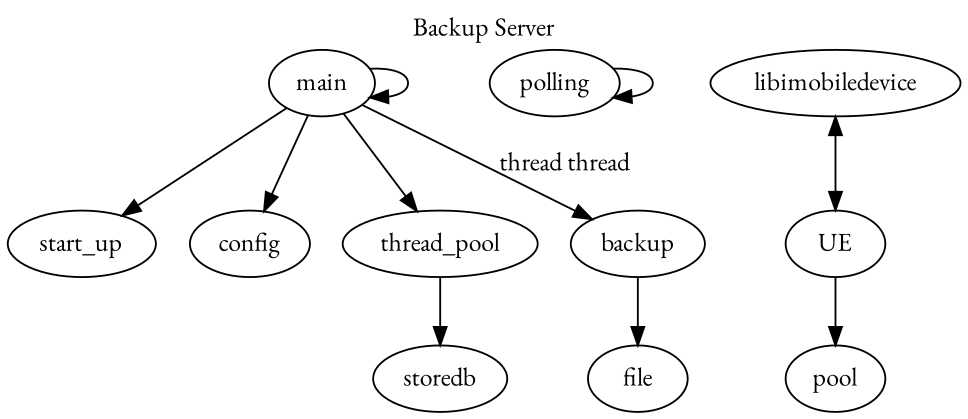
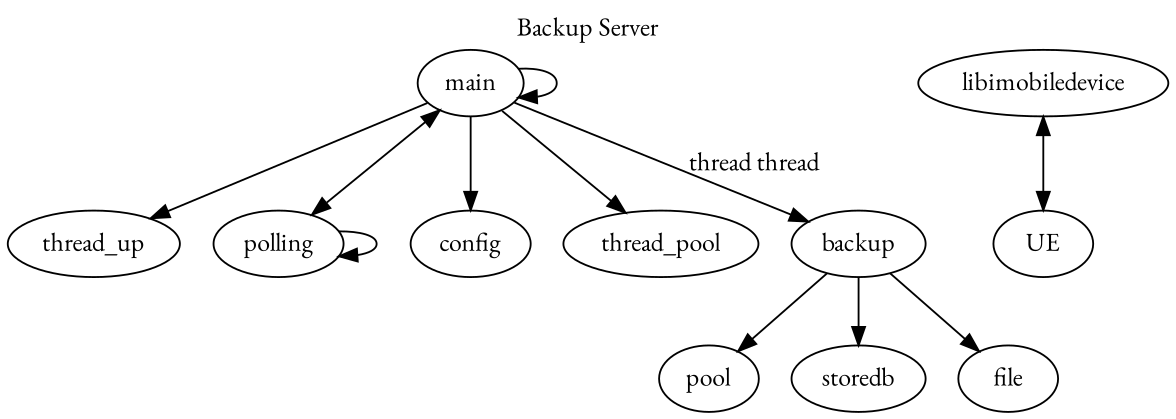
edge "main" -- "polling": added
node "start_up": label "start_up" -> "thread_up"
edge "thread_pool" -> "storedb": now "backup" -> "storedb"
edge "UE" -> "pool": now "backup" -> "pool"
